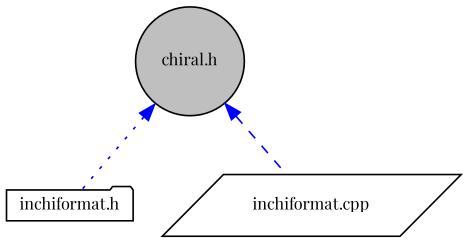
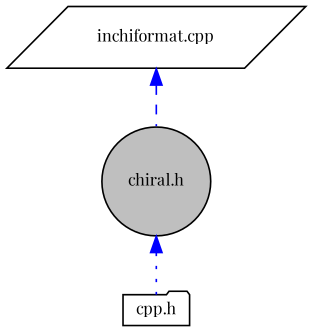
edge "inchiformat.cpp" -> "chiral.h": reversed
node "inchiformat.h": label "inchiformat.h" -> "cpp.h"
